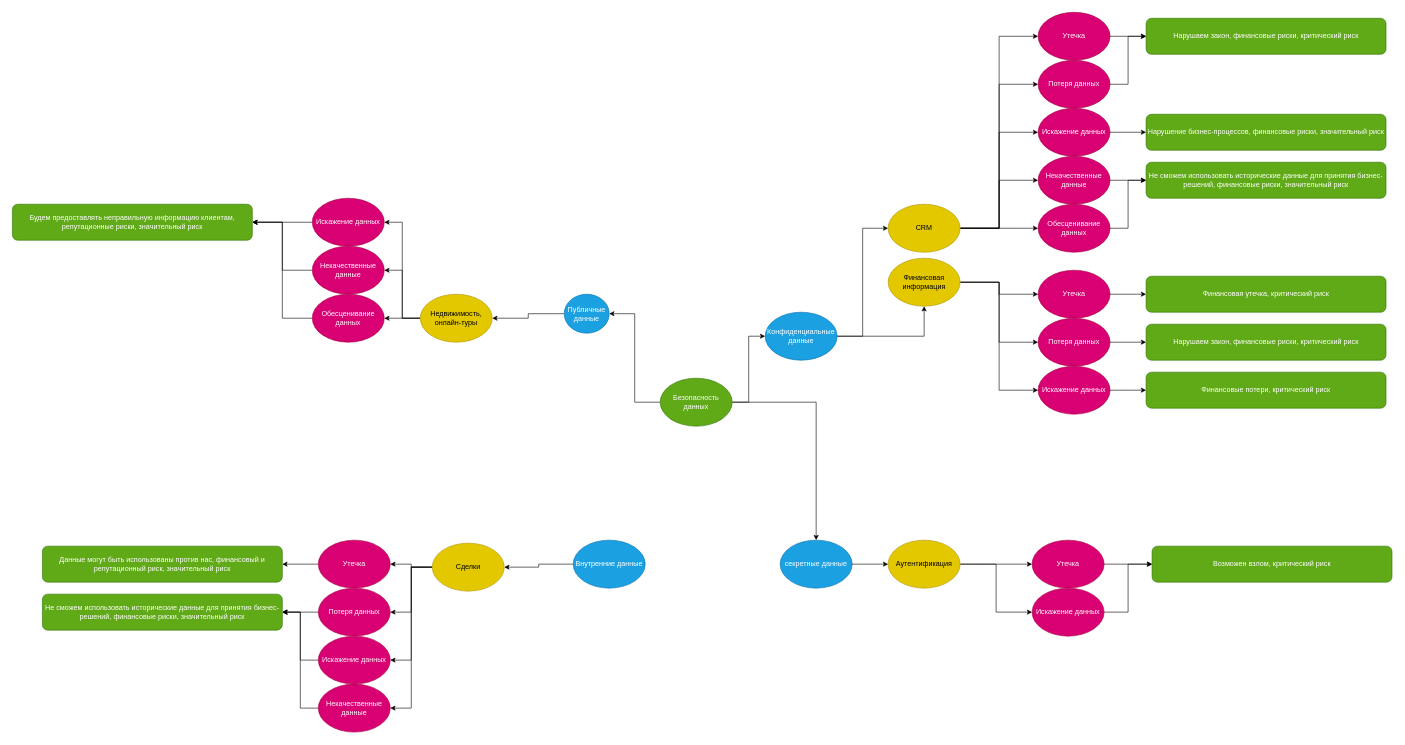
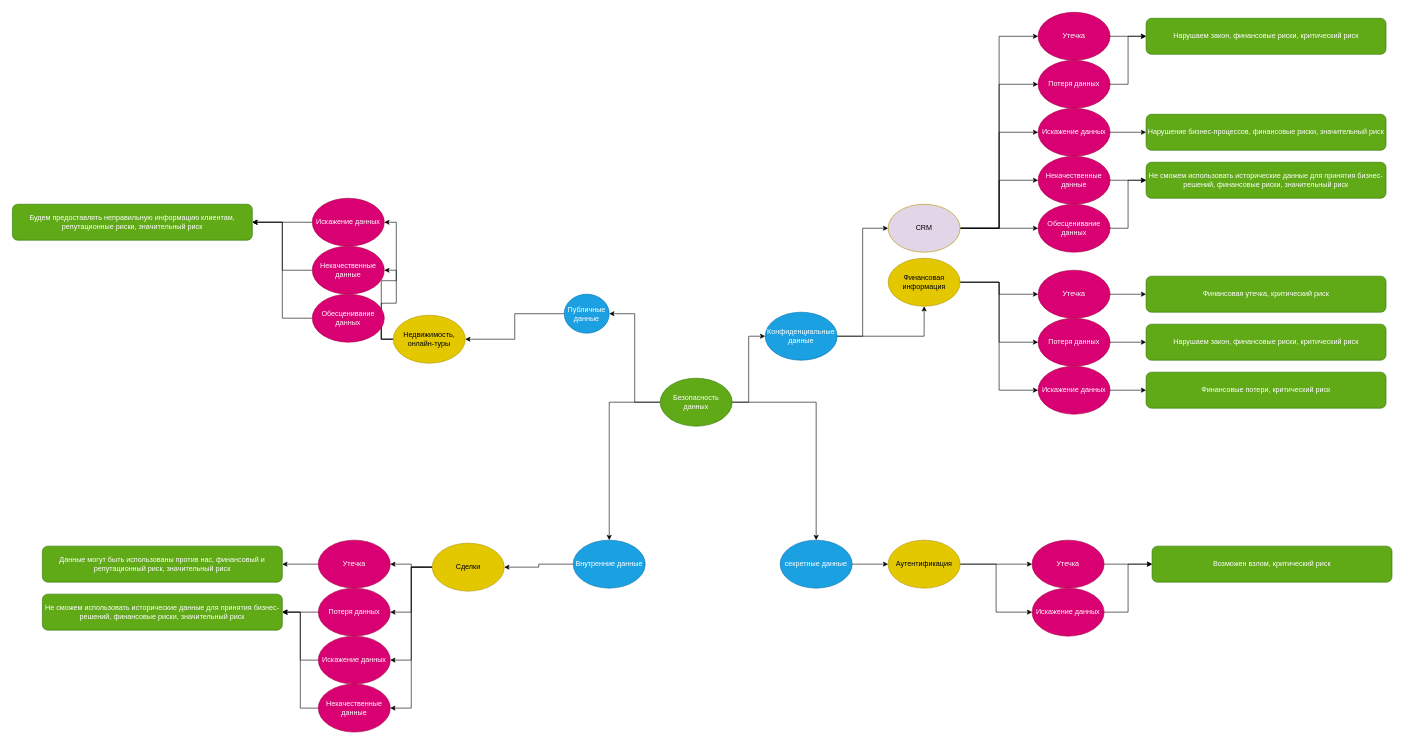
node "CRM": fillcolor #e3c800 -> #e1d5e7
node "Недвижимость, онлайн-туры": moved (456, 318) -> (429, 339)
edge "Безопасность данных" -> "Внутренние данные": added
